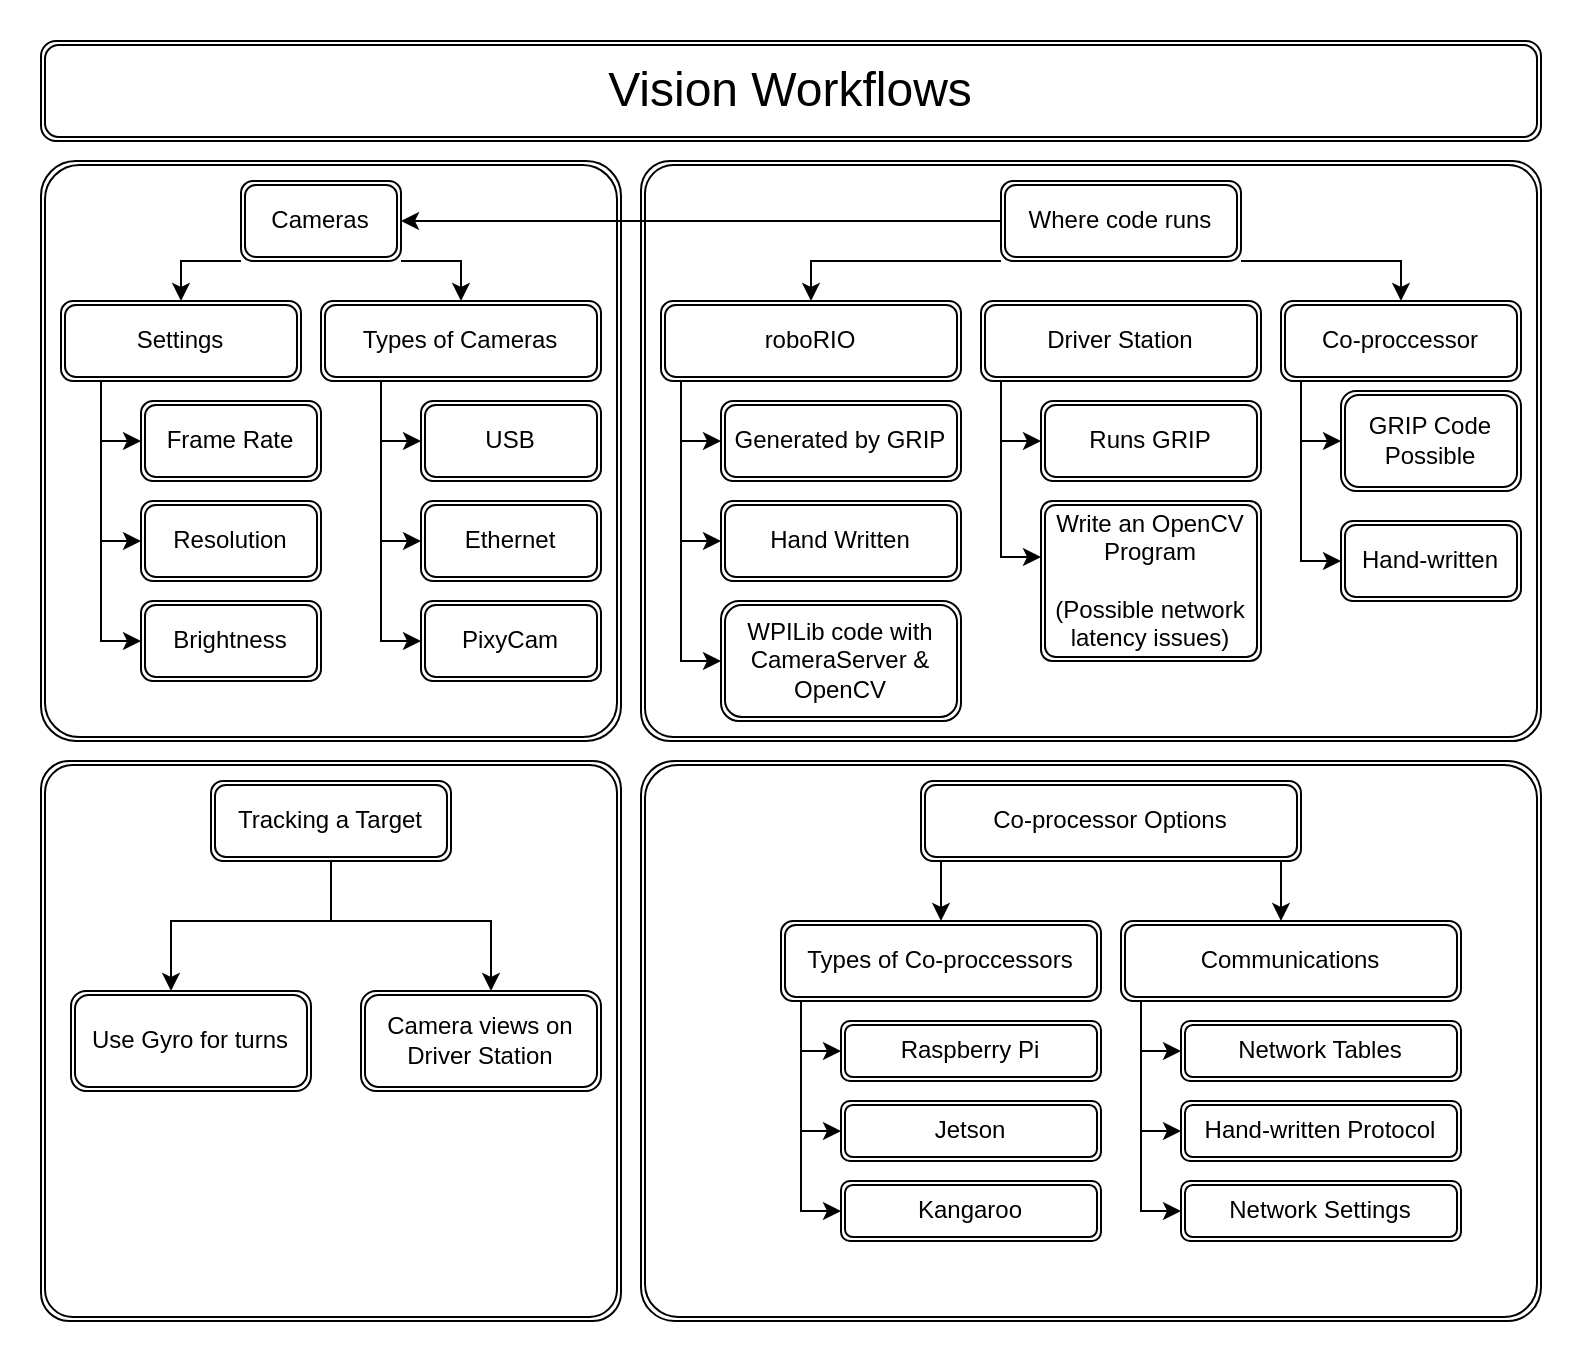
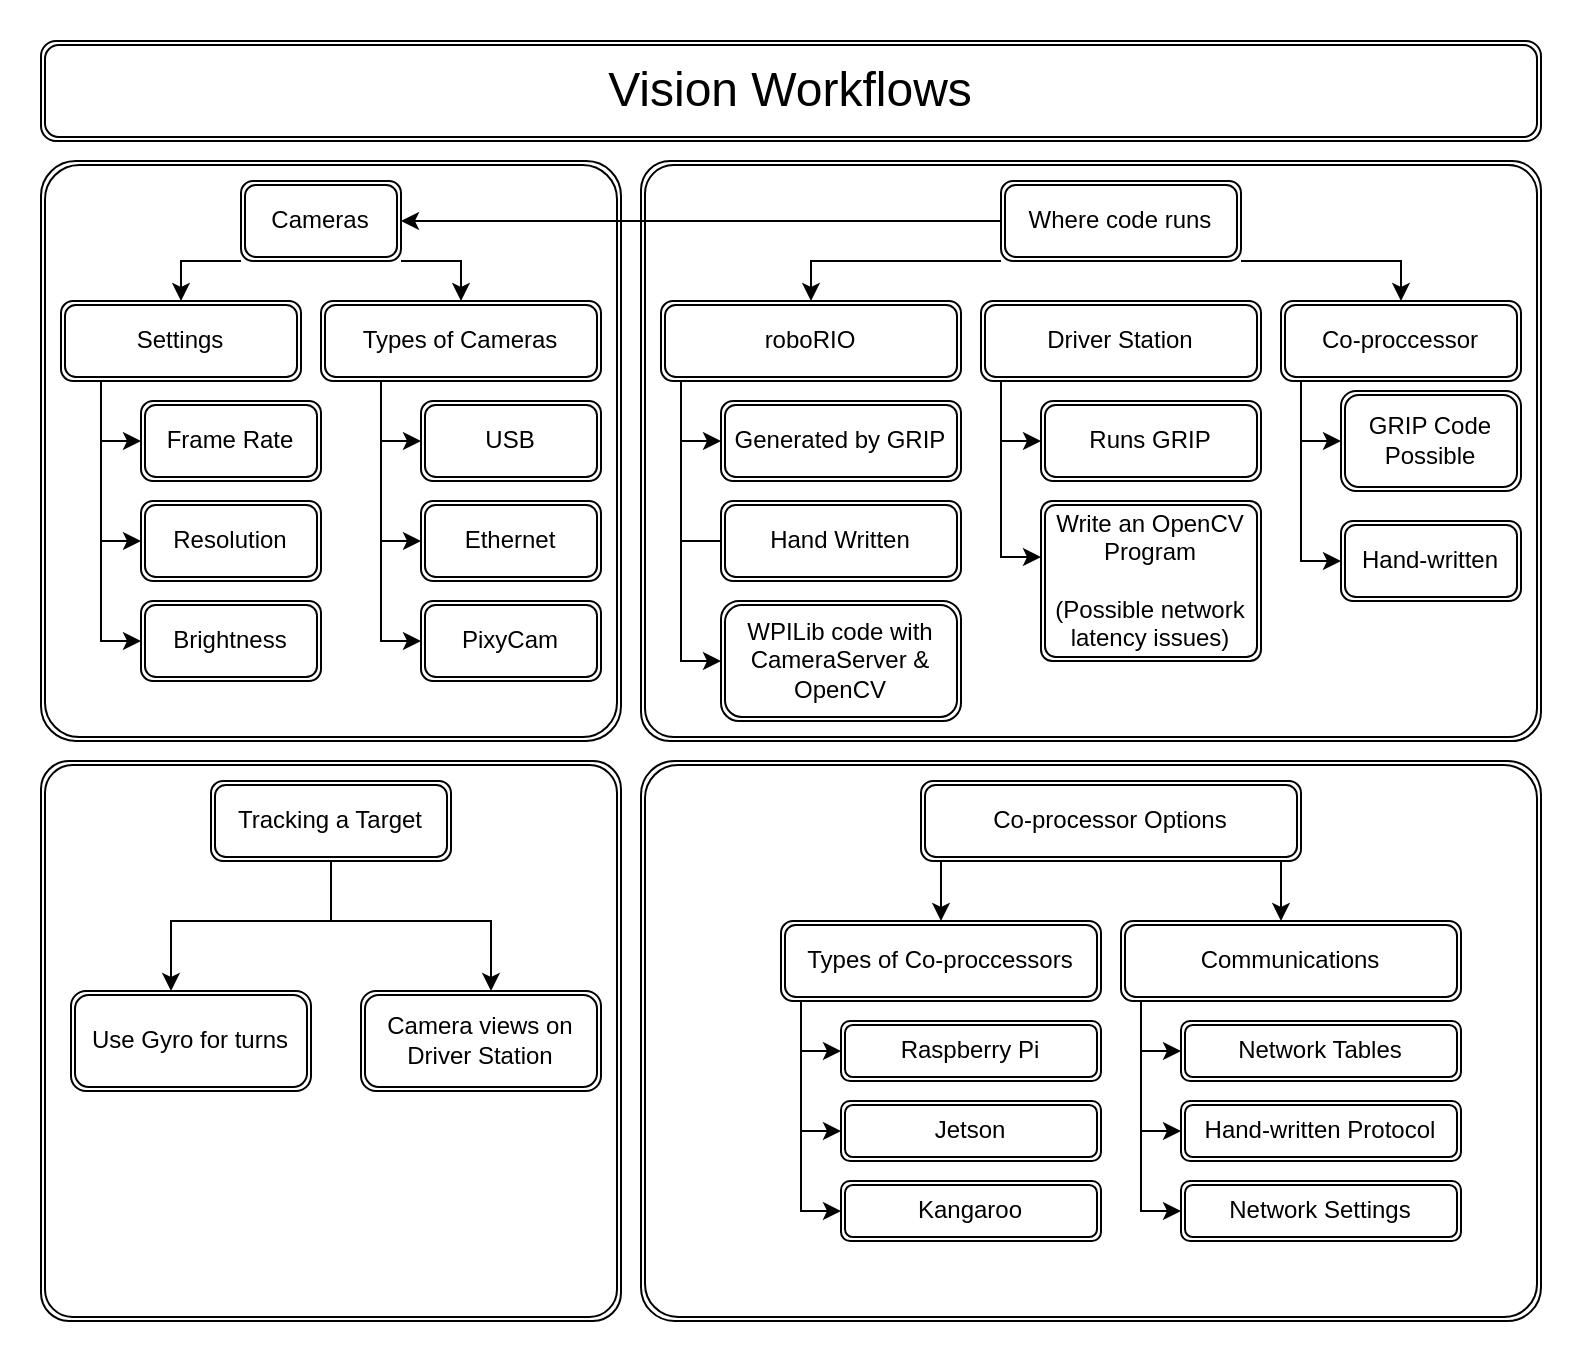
edge "roboRIO" -> "Hand Written": arrowhead classic -> none
